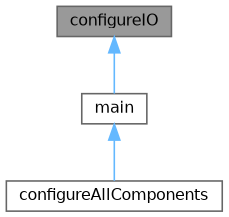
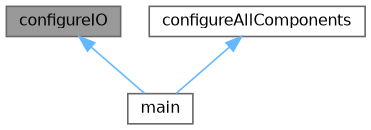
edge "configureAllComponents" -> "main": reversed
